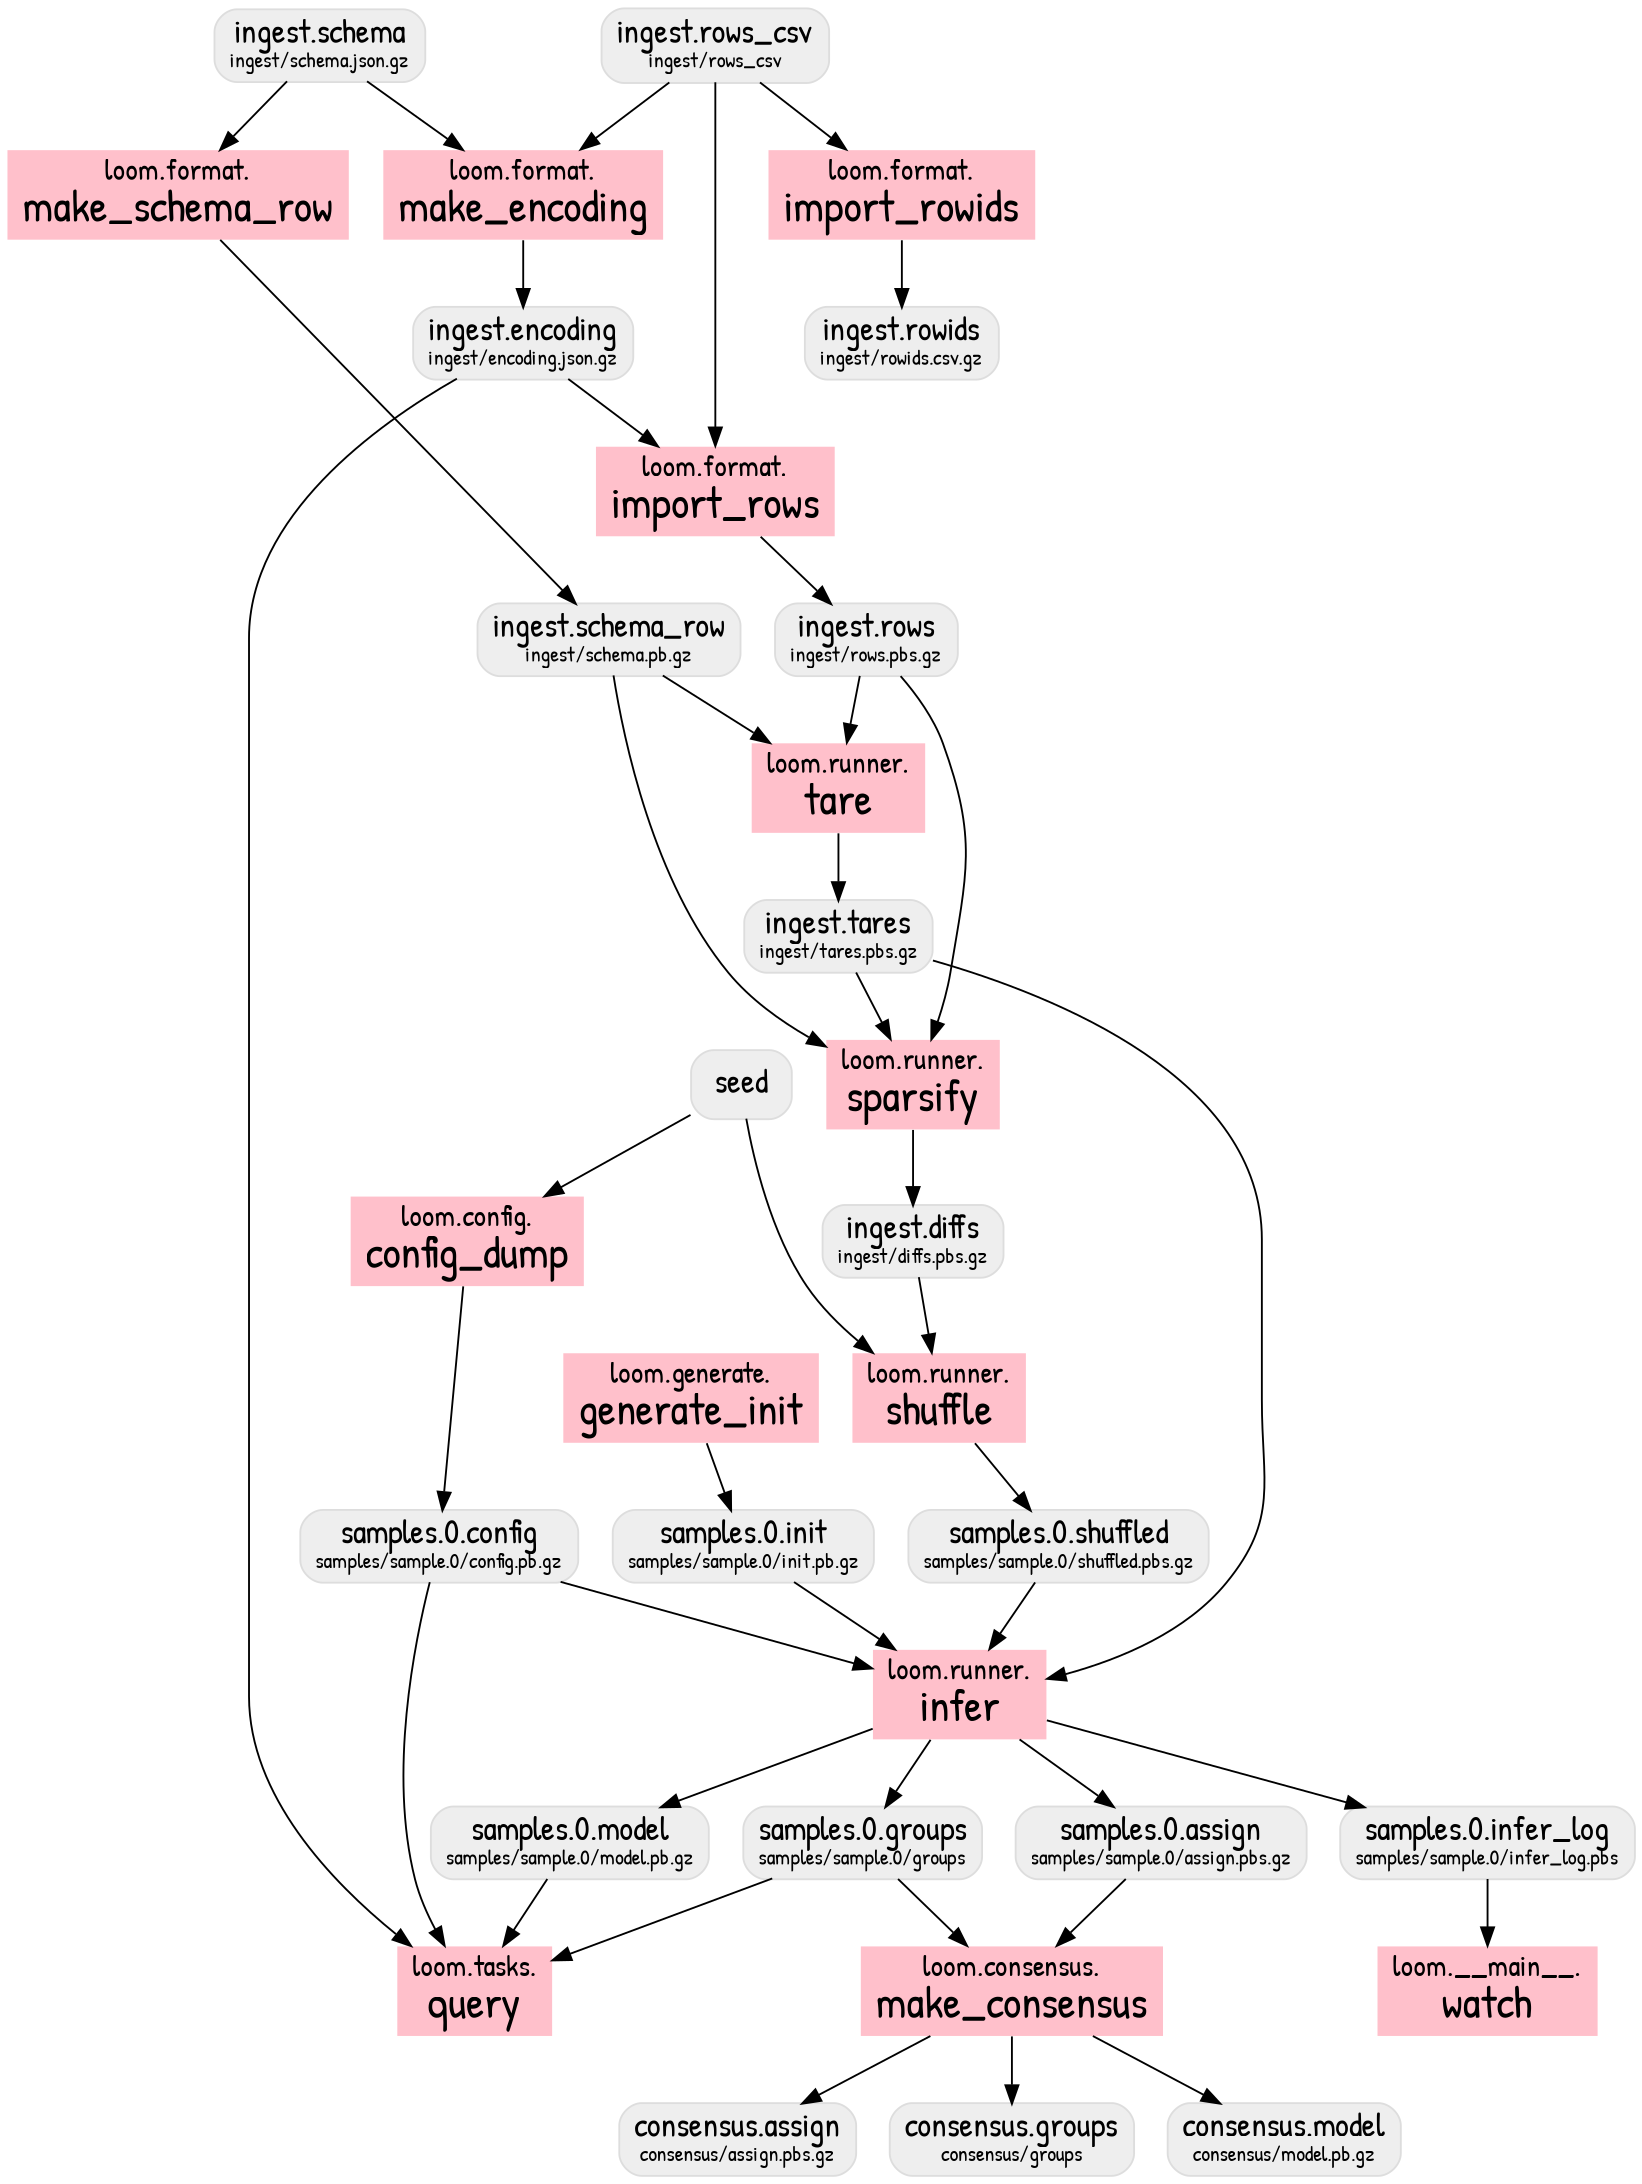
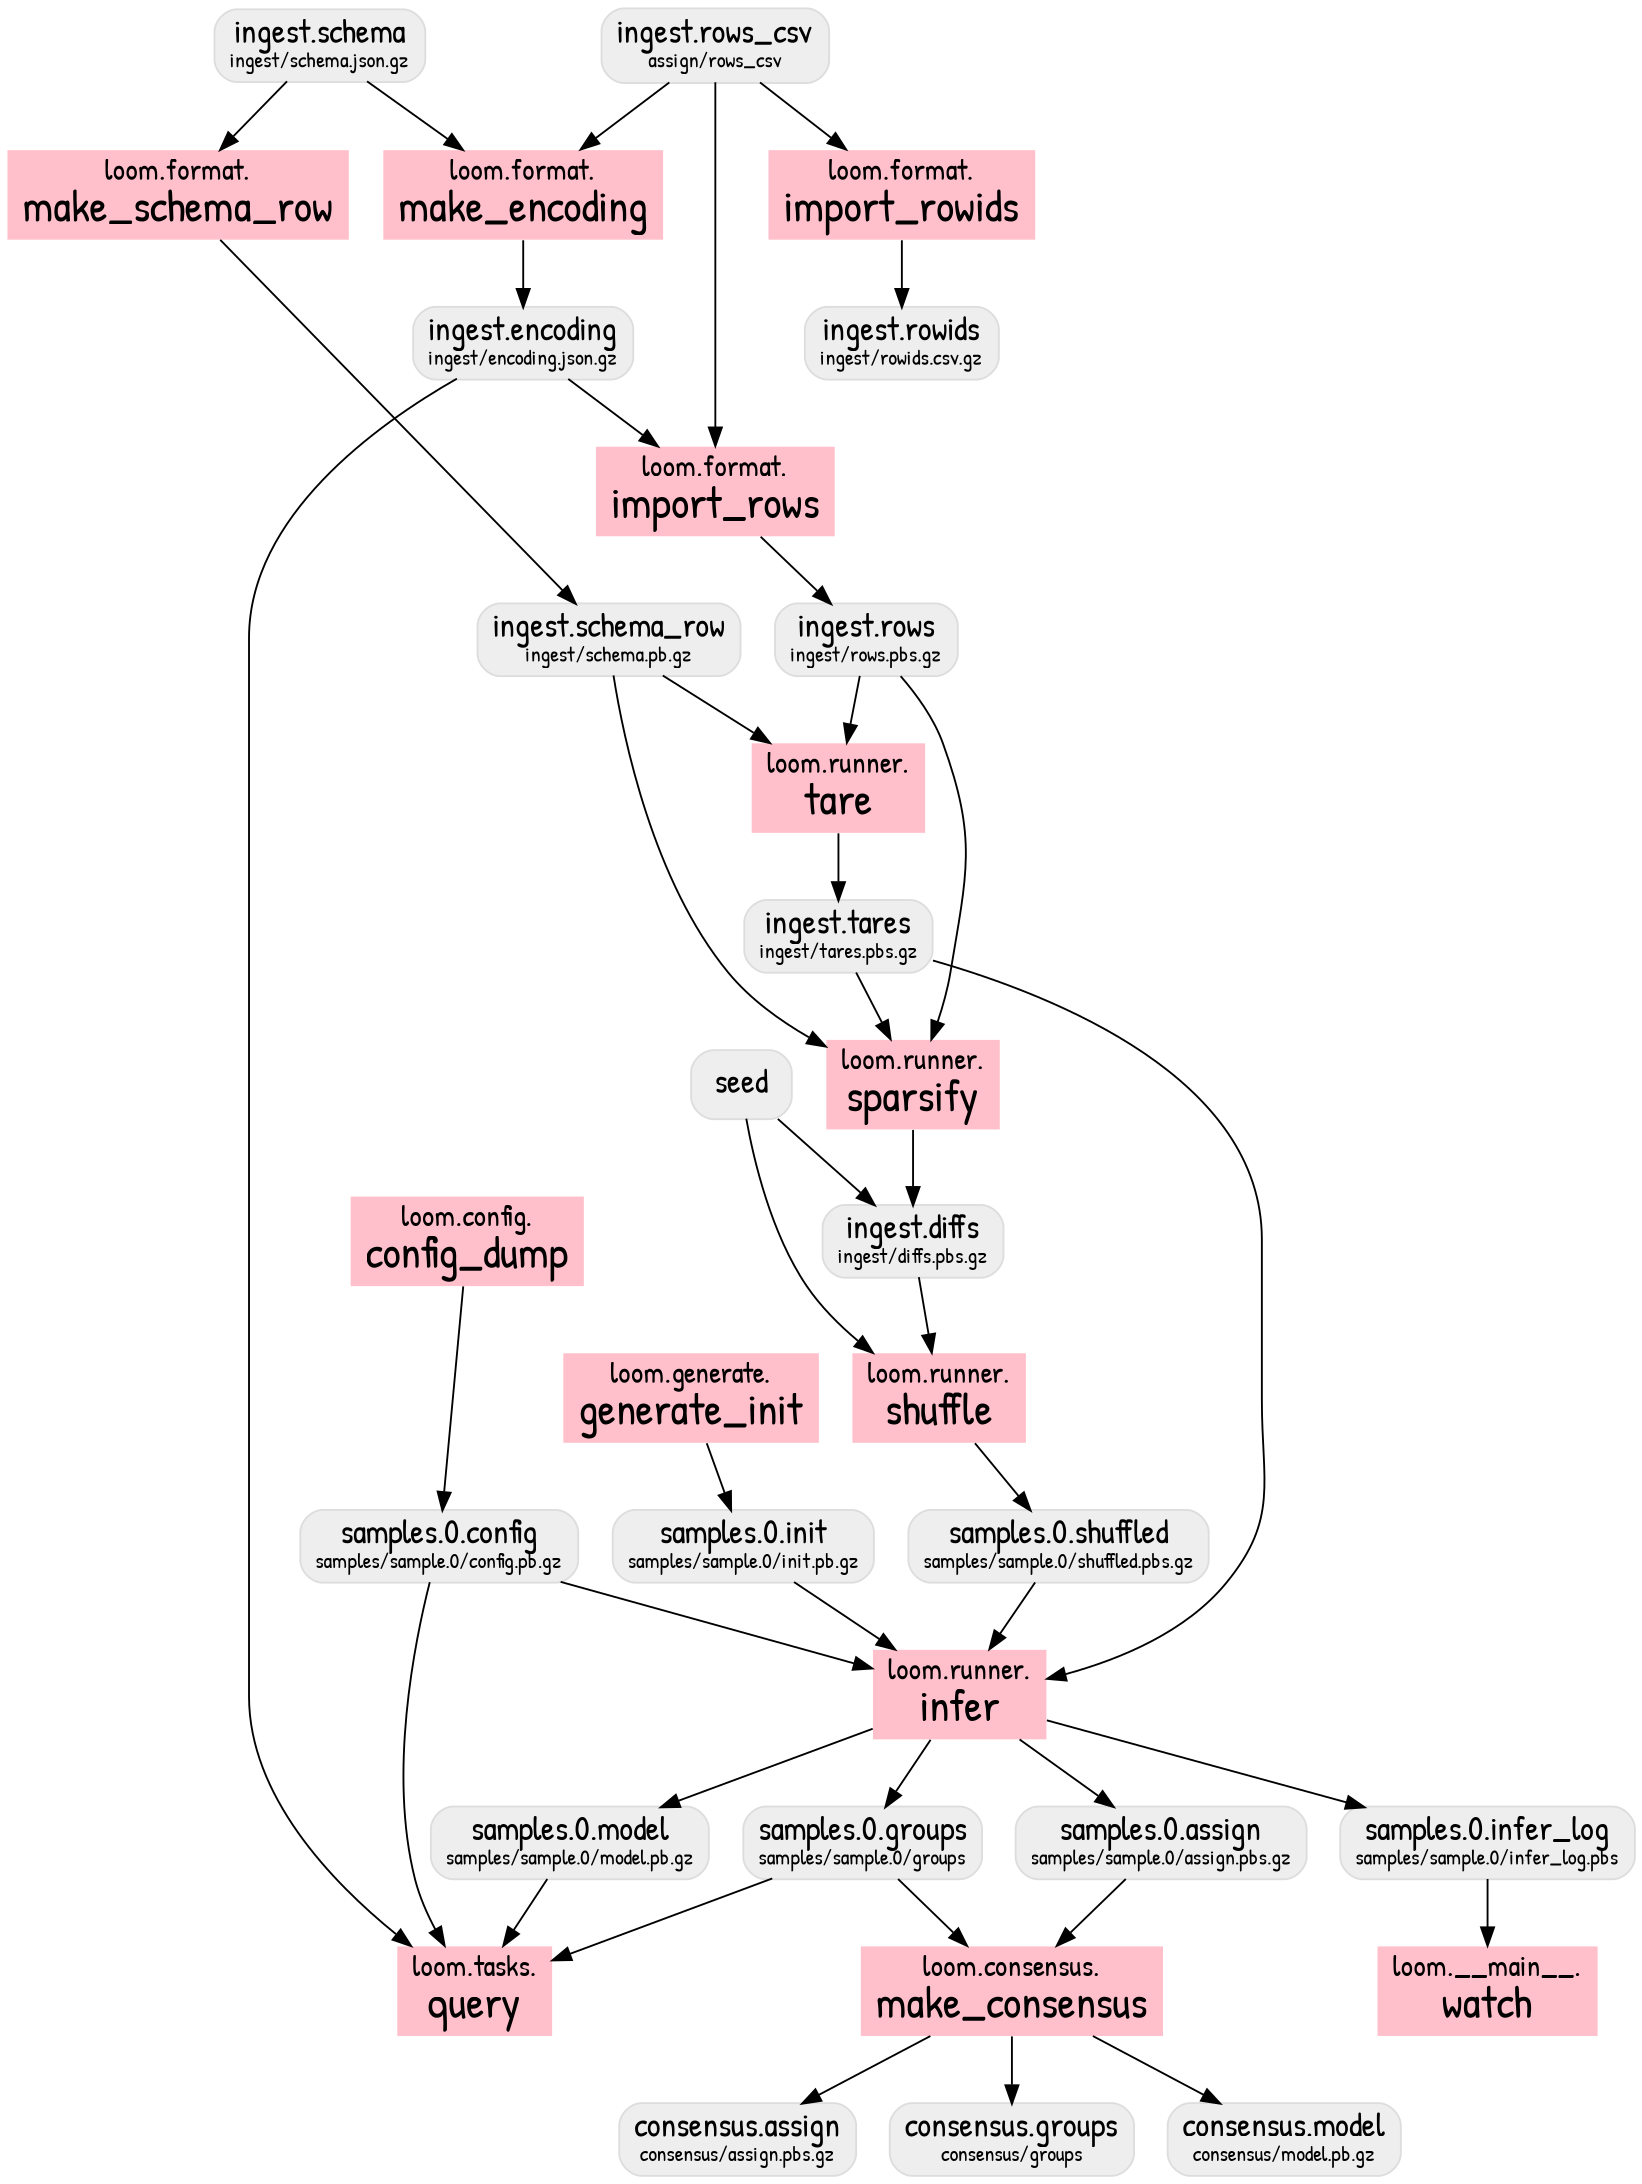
node "ingest.rows_csv": text "ingest/rows_csv" -> "assign/rows_csv"
edge "seed" -> "loom.config.": now "seed" -> "ingest.diffs"
